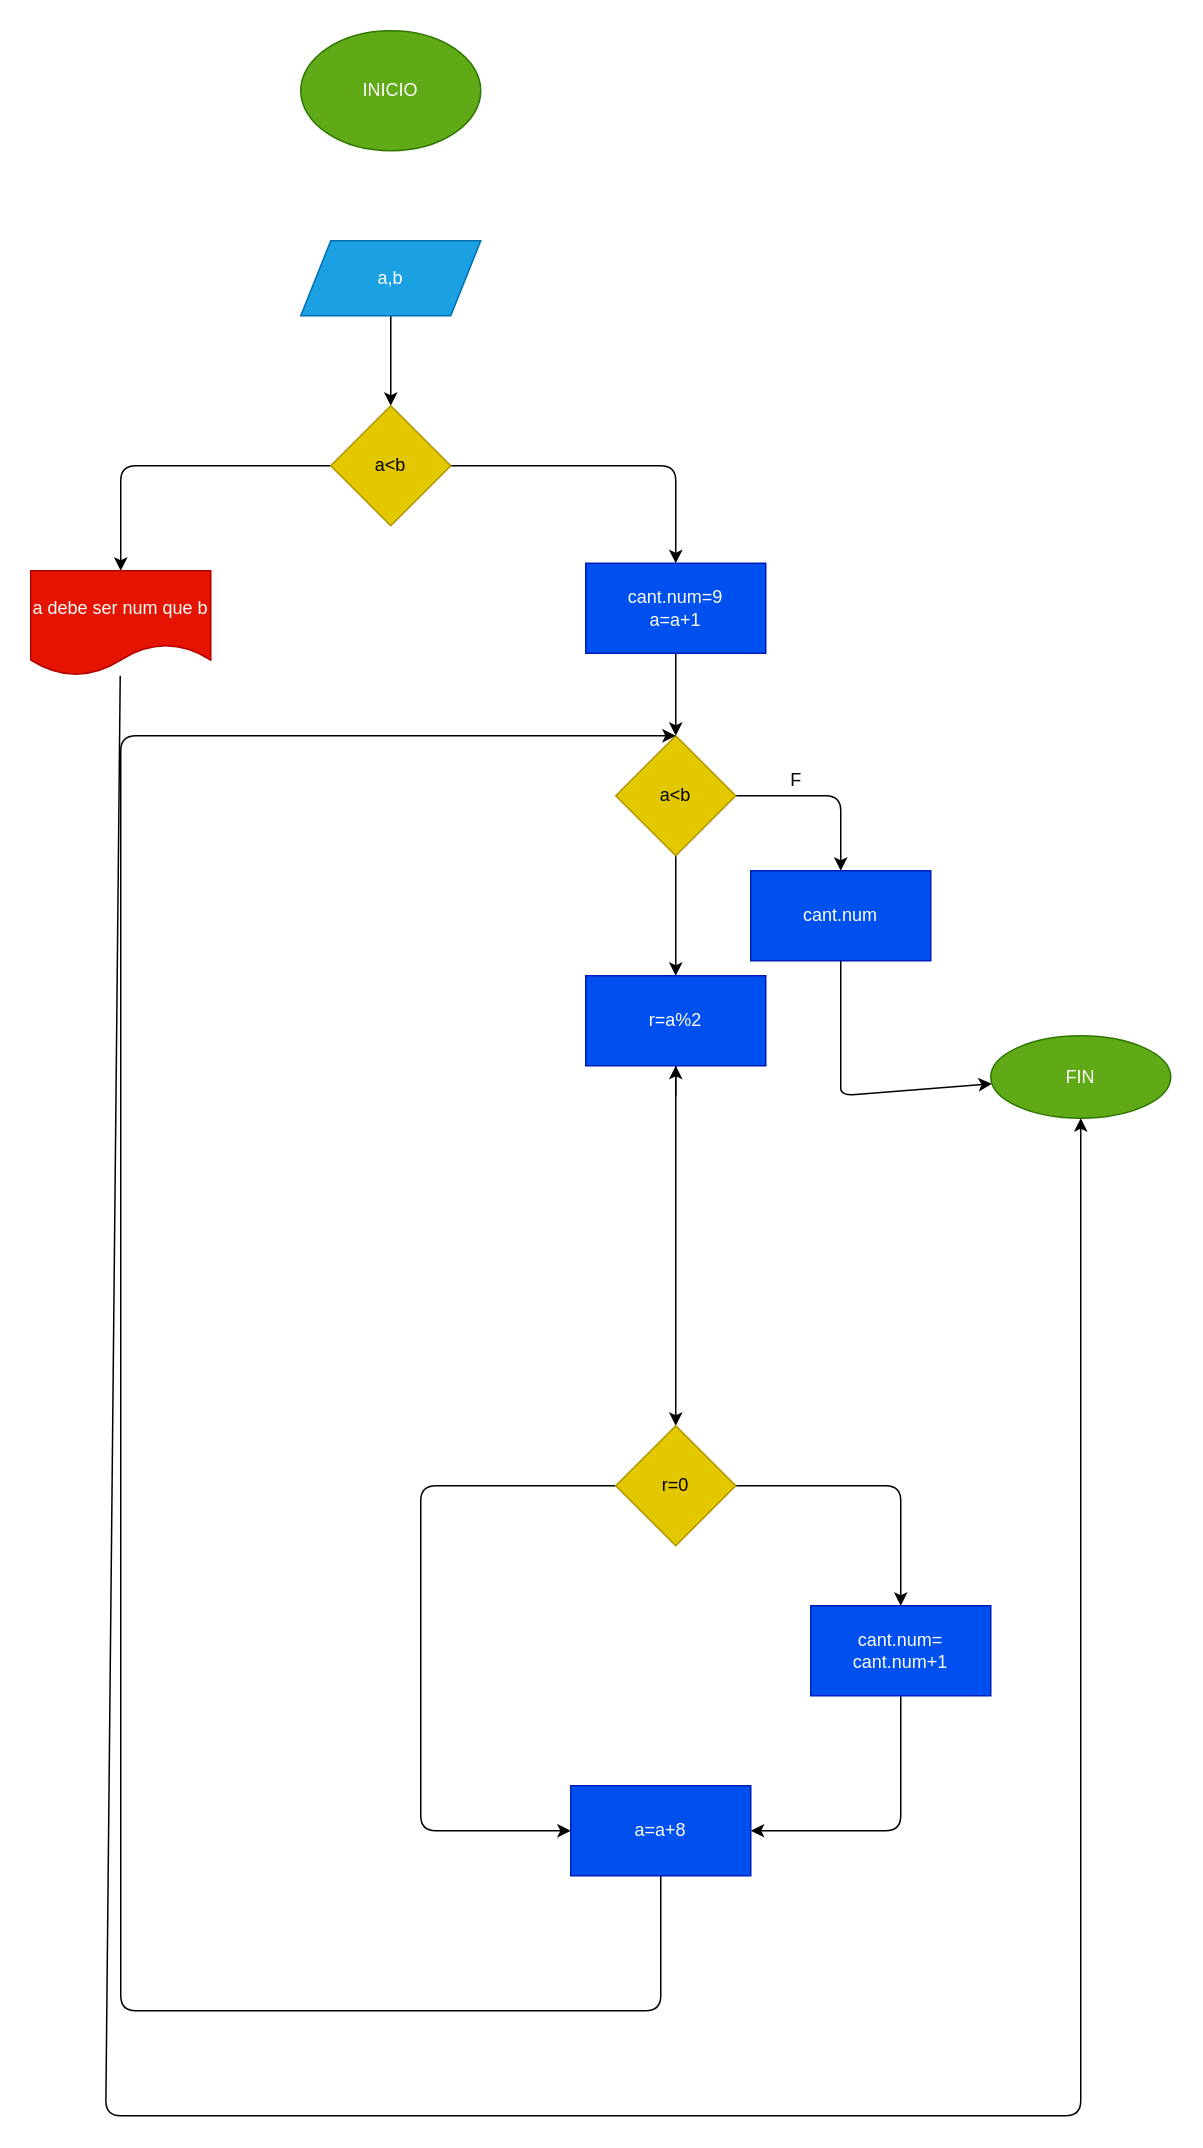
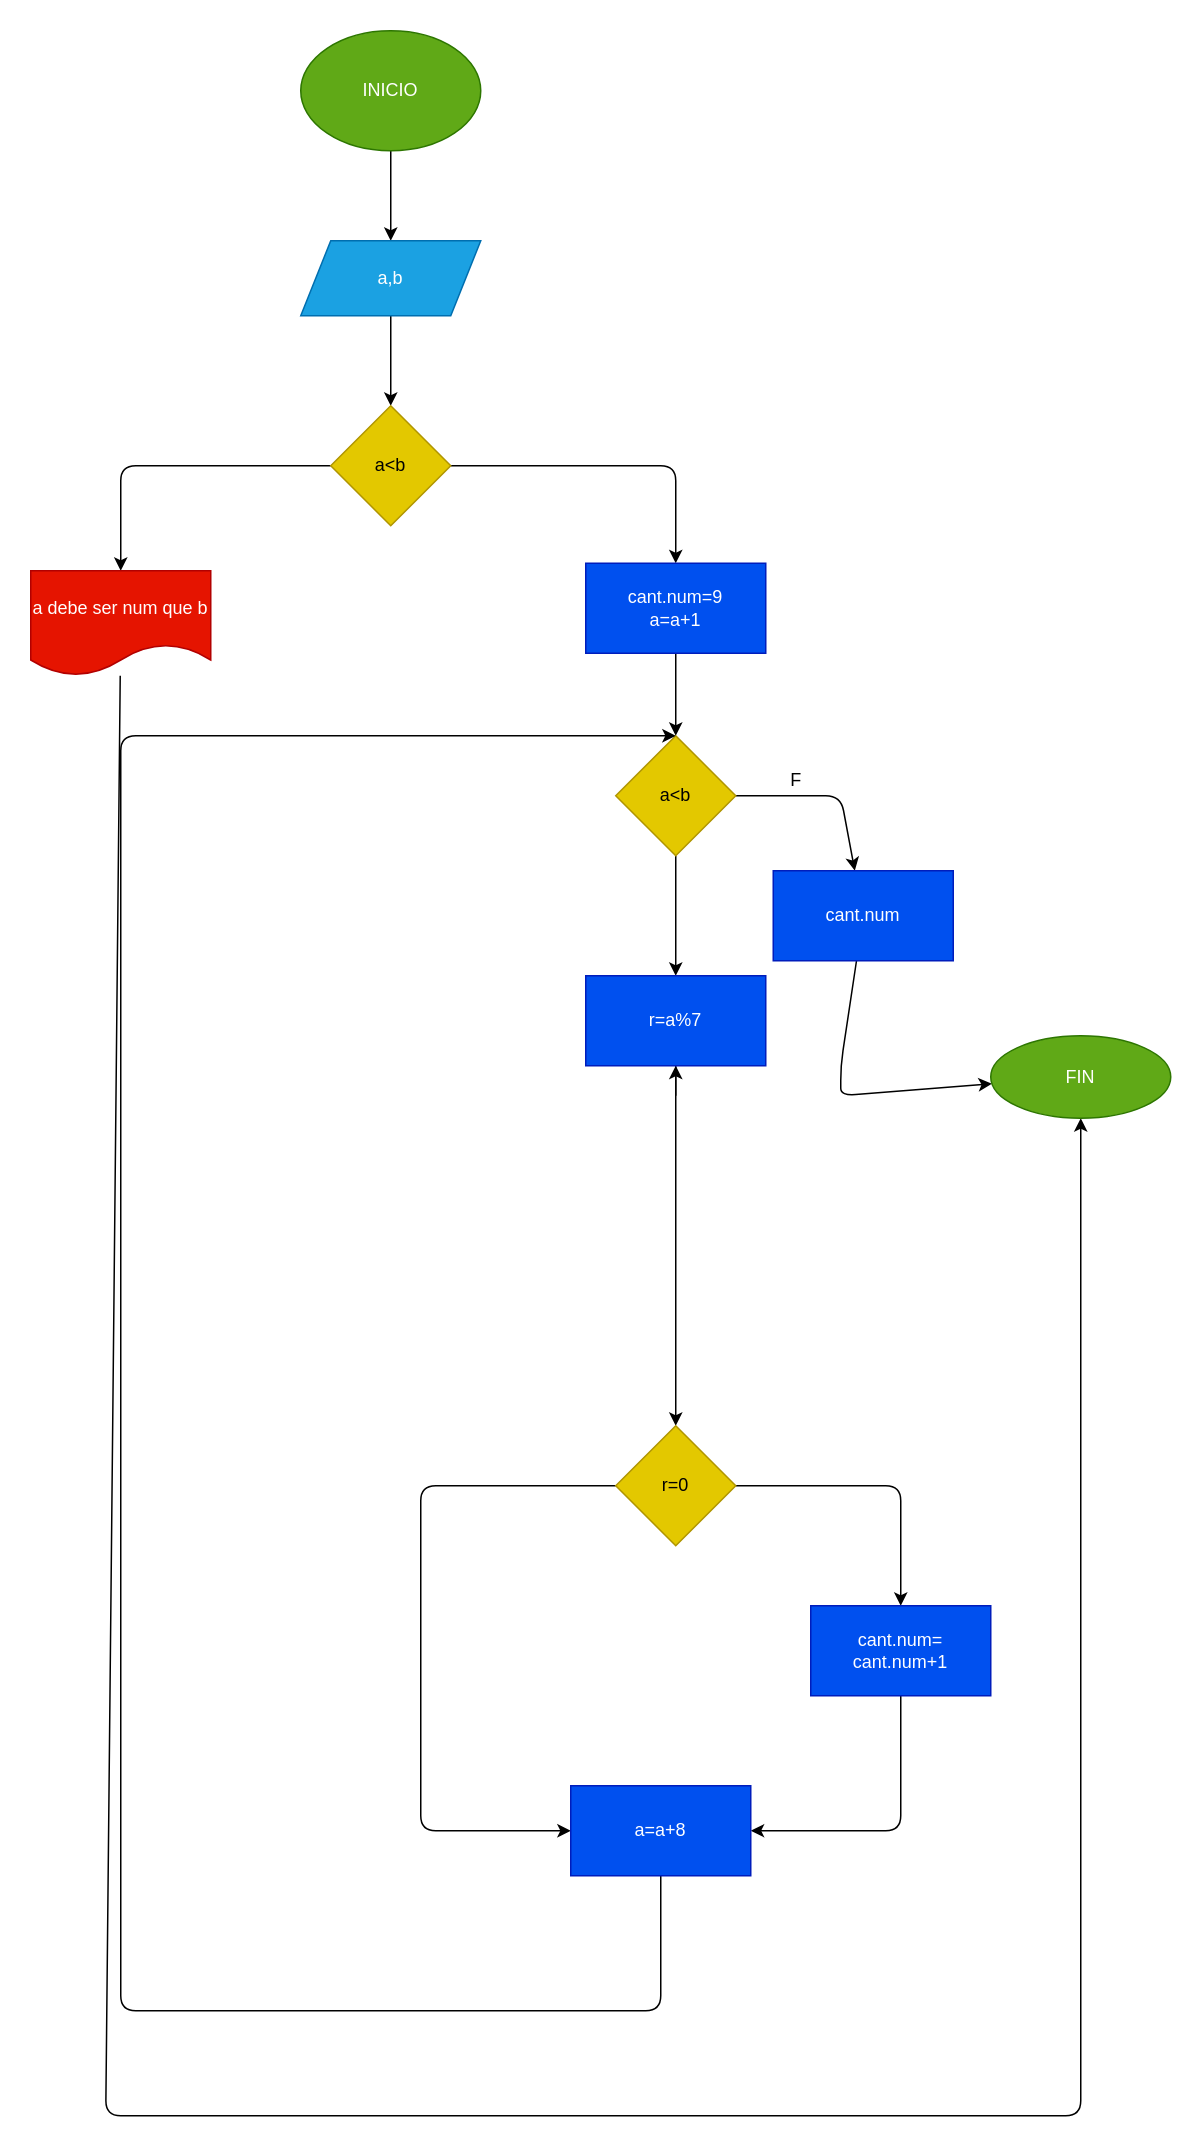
edge "INICIO" -> "a,b": added
node "cant.num": moved (841, 916) -> (863, 916)
node "r=a%2": label "r=a%2" -> "r=a%7"
